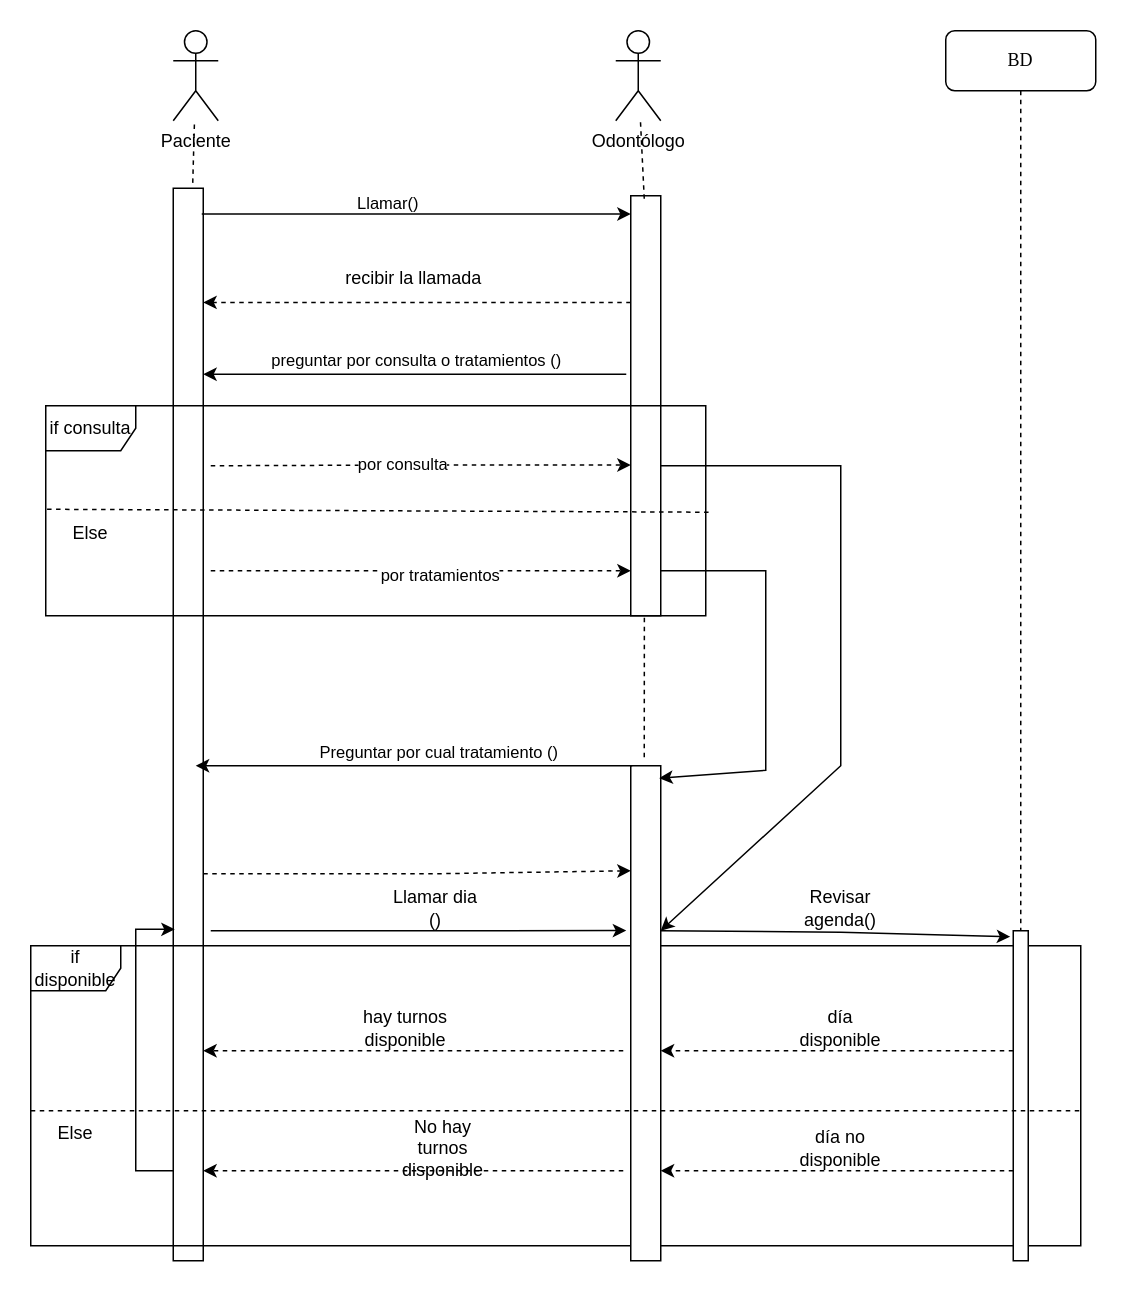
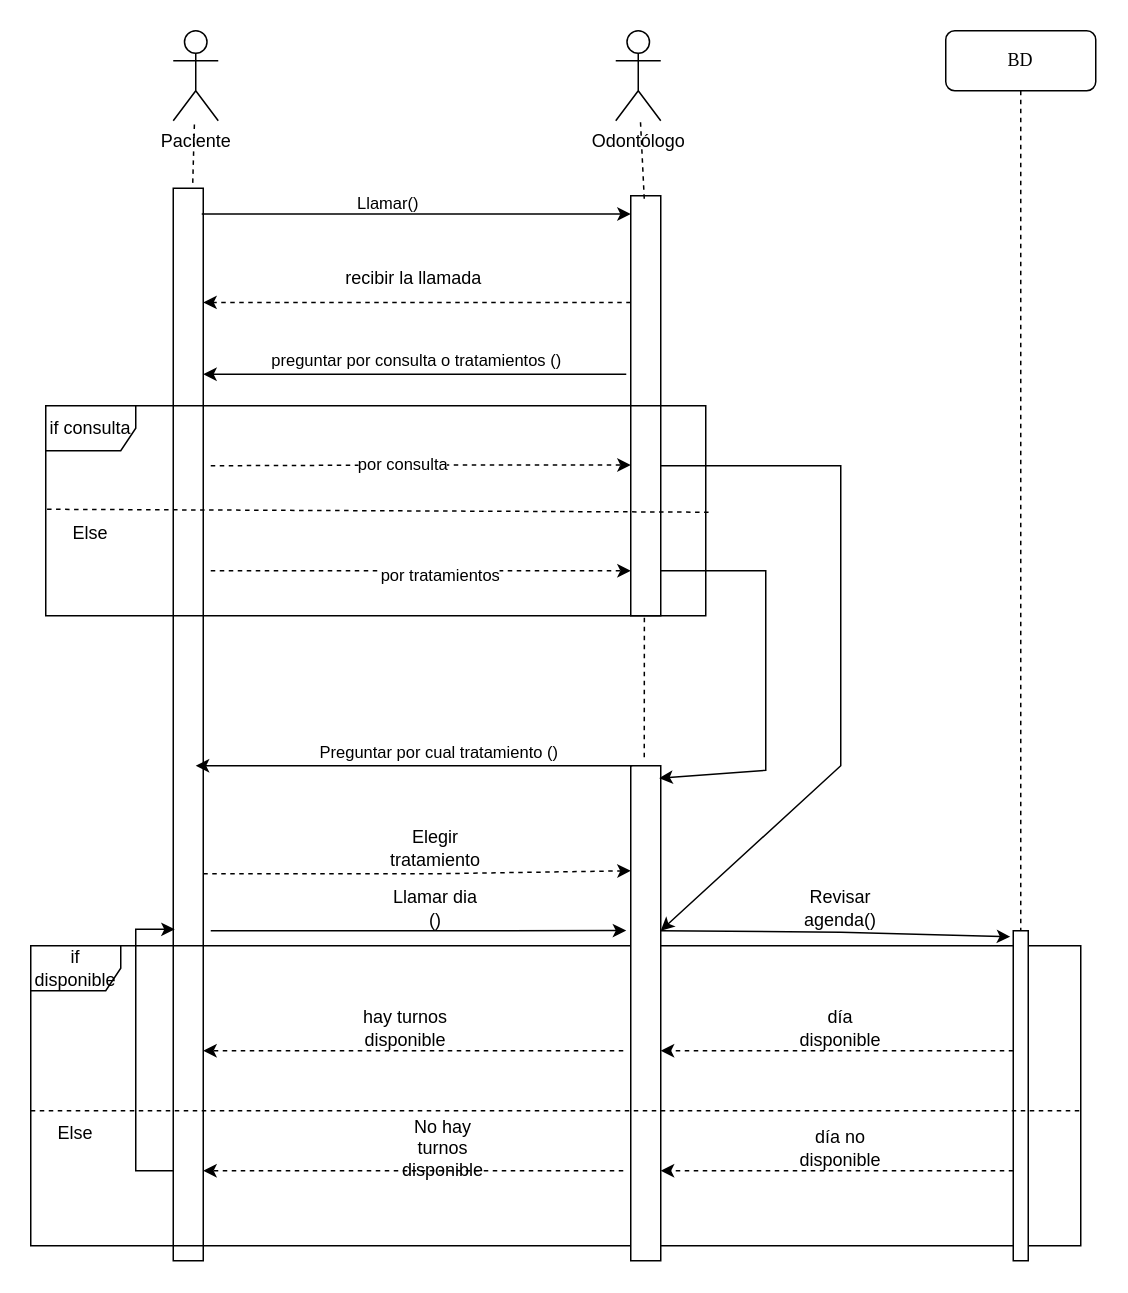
node "Elegir tratamiento": added
